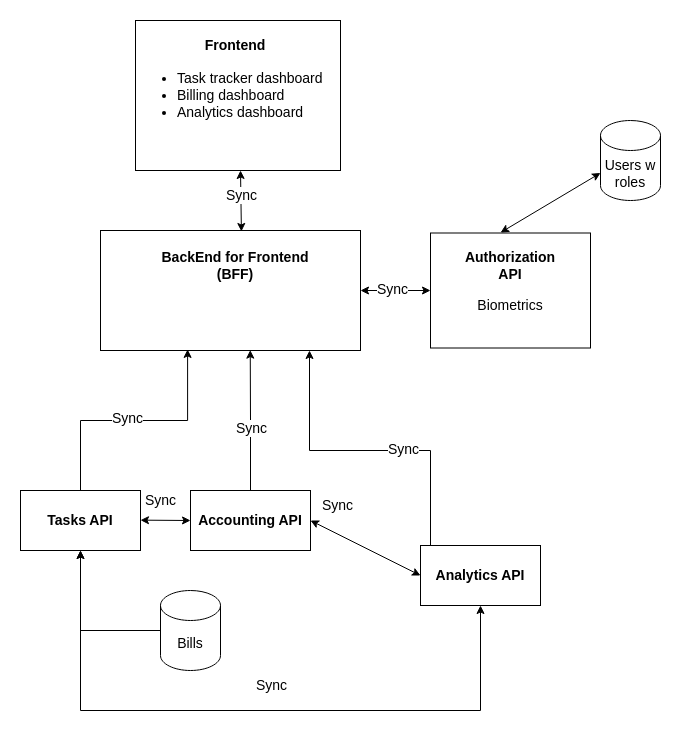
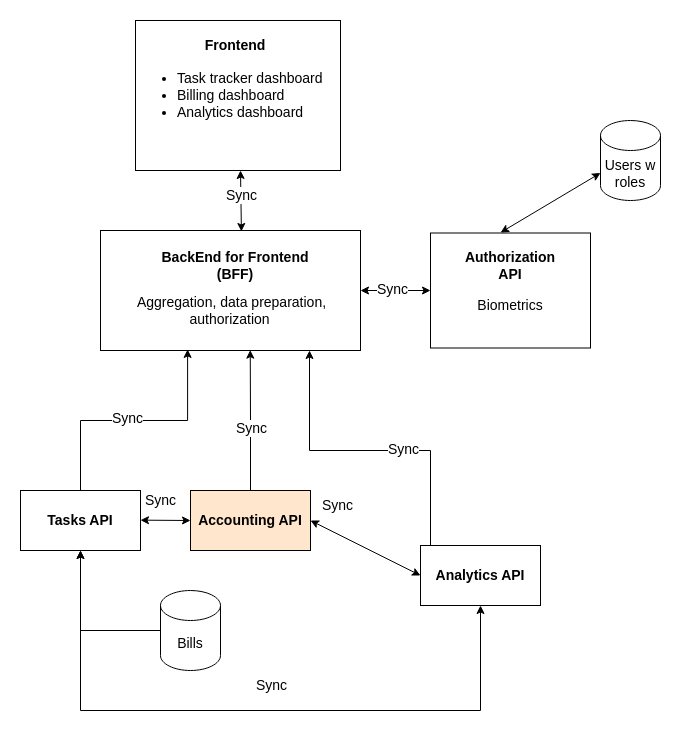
node "Aggregation, data preparation, authorization": added
node "Accounting API": fillcolor #ffffff -> #ffe6cc
